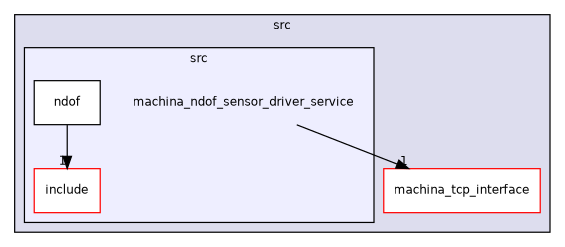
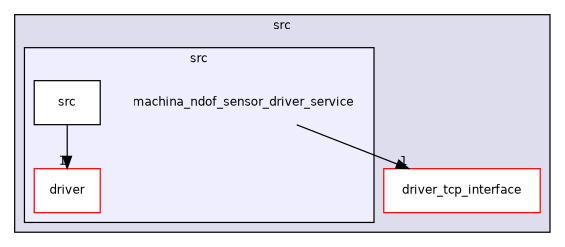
node "ndof": label "ndof" -> "src"
node "include": label "include" -> "driver"
node "machina_tcp_interface": label "machina_tcp_interface" -> "driver_tcp_interface"
